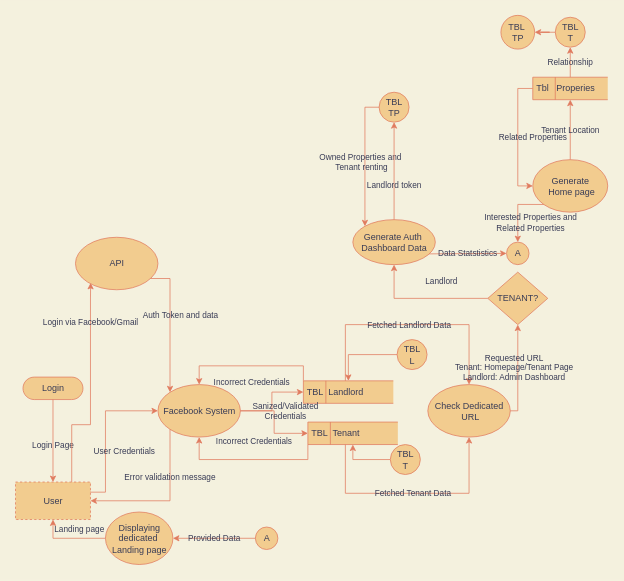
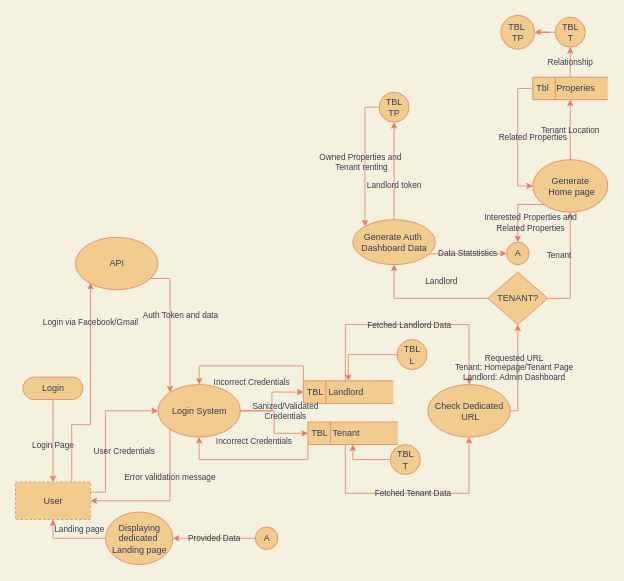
edge "TENANT?" -> "Generate Home page": added, label "Tenant"
node "Facebook System": label "Facebook System" -> "Login System"
